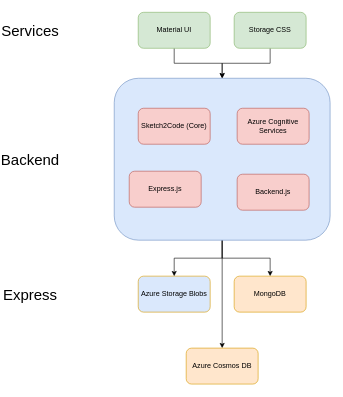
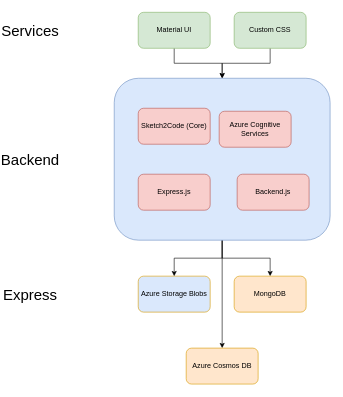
node "Storage CSS": label "Storage CSS" -> "Custom CSS"
node "Azure Cognitive Services": moved (273, 126) -> (255, 129)
node "Express.js": moved (165, 189) -> (174, 192)
